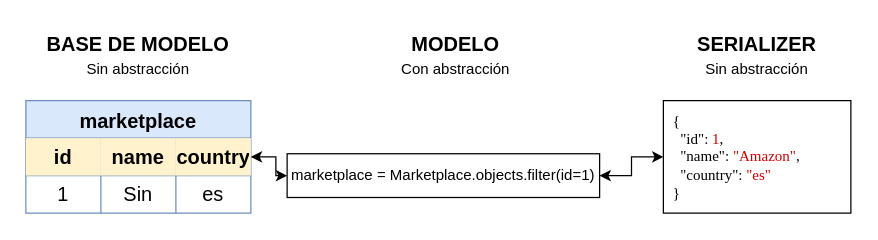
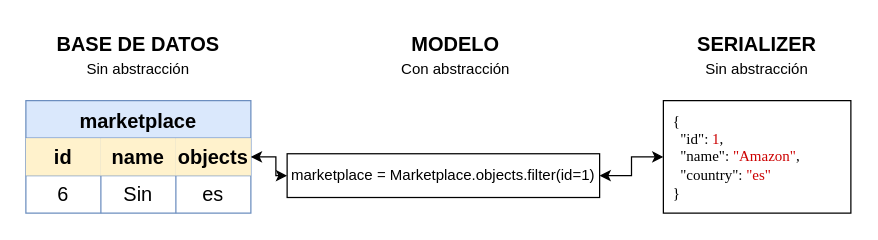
node "BASE DE MODELO": label "BASE DE MODELO" -> "BASE DE DATOS"
node "country": label "country" -> "objects"
node "1": label "1" -> "6"
